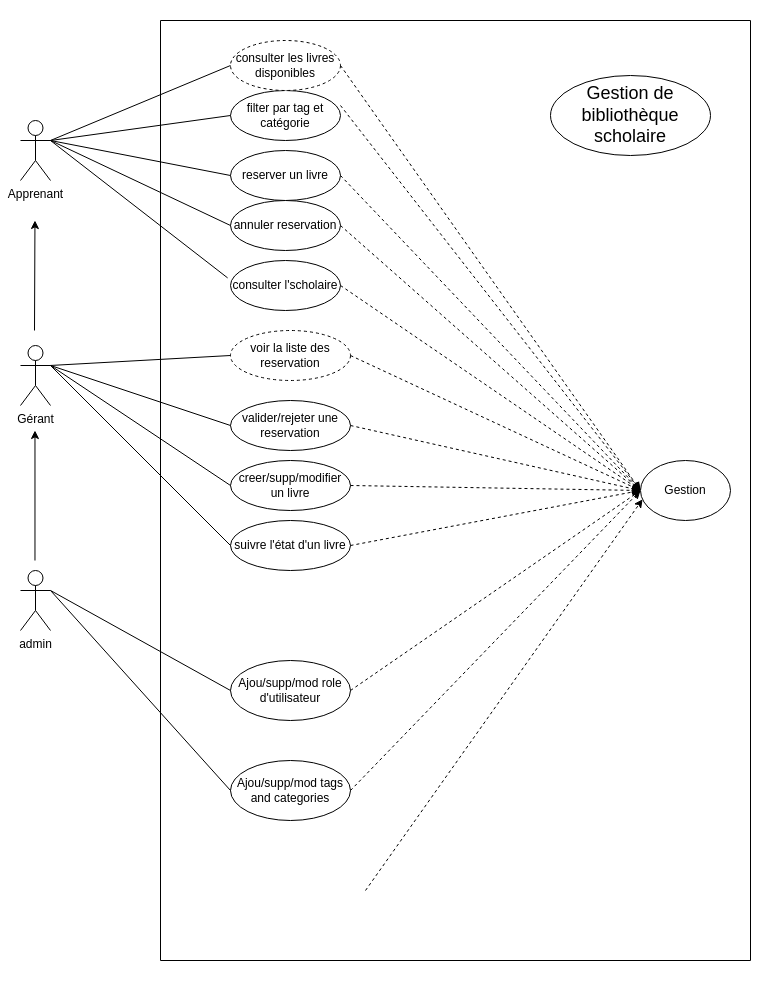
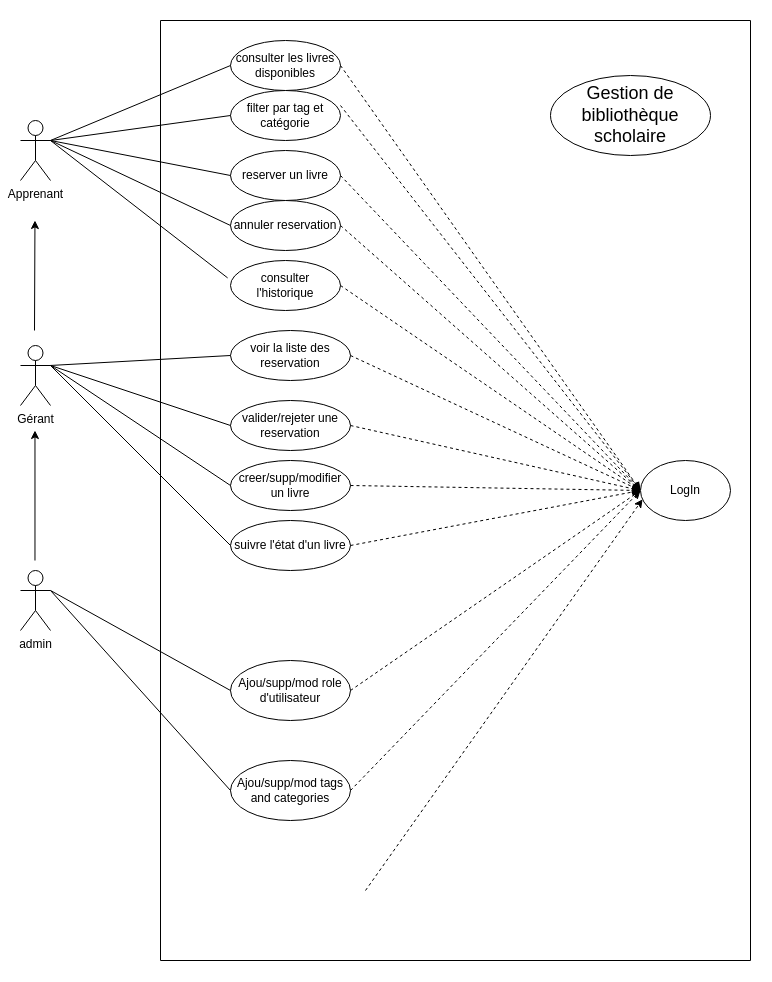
node "consulter les livres disponibles": style dashed -> solid
node "consulter l'scholaire": label "consulter l'scholaire" -> "consulter l'historique"
node "voir la liste des reservation": style dashed -> solid
node "Gestion": label "Gestion" -> "LogIn"
